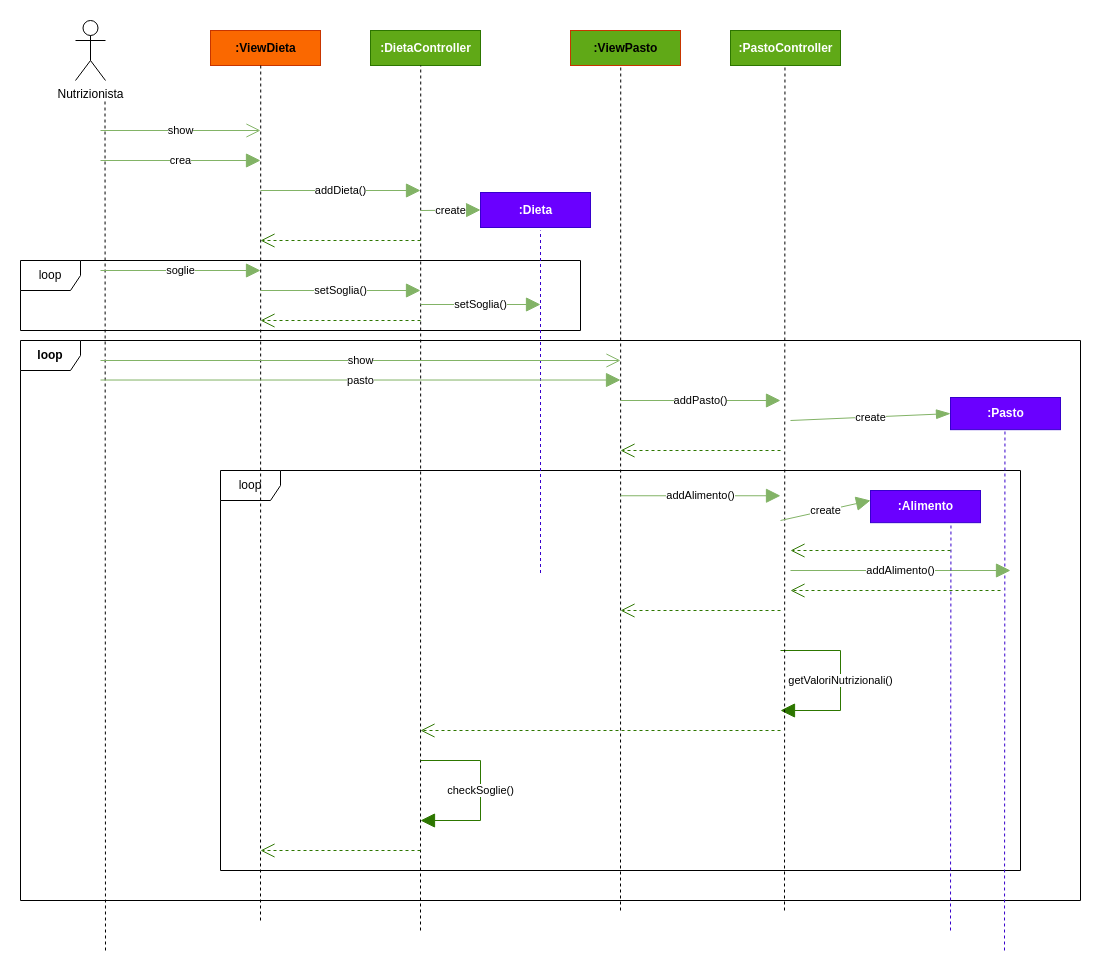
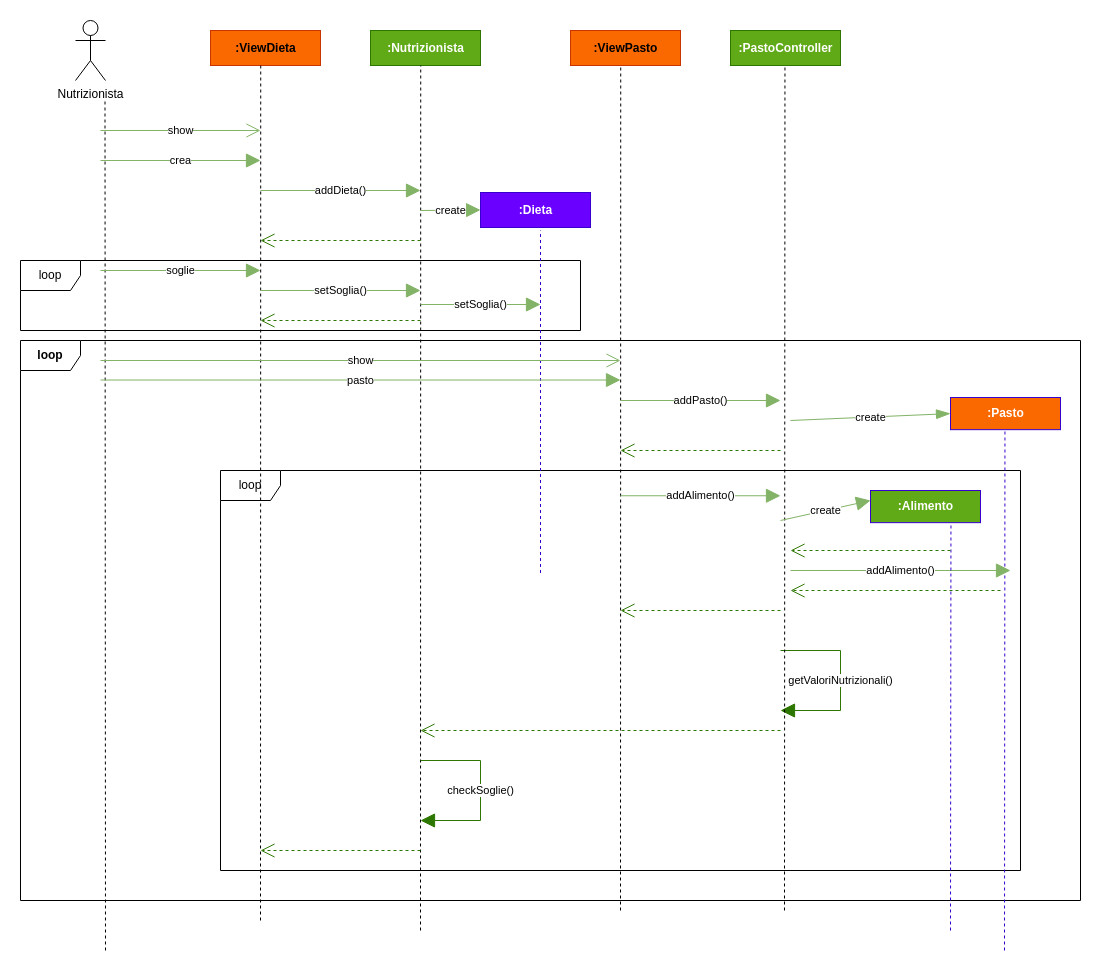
node ":ViewPasto": fillcolor #60a917 -> #fa6800
node ":DietaController": label ":DietaController" -> ":Nutrizionista"
node ":Pasto": fillcolor #6a00ff -> #fa6800
node ":Alimento": fillcolor #6a00ff -> #60a917
